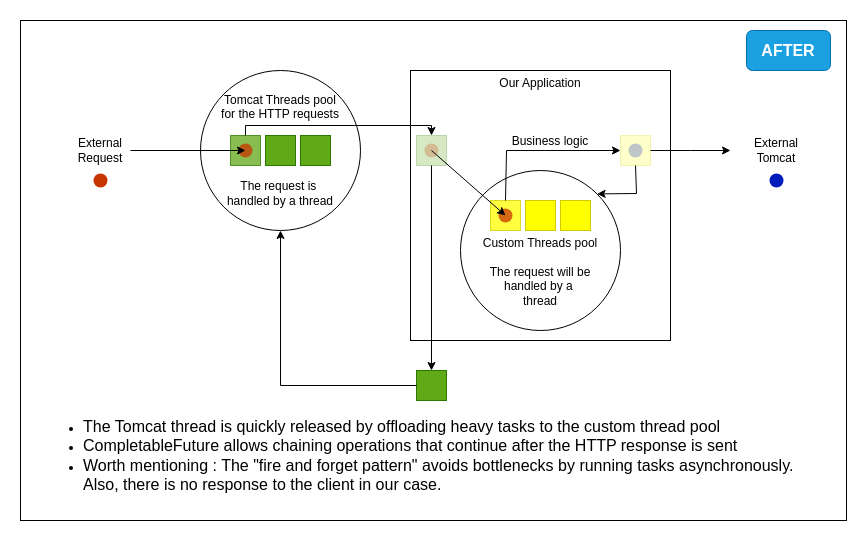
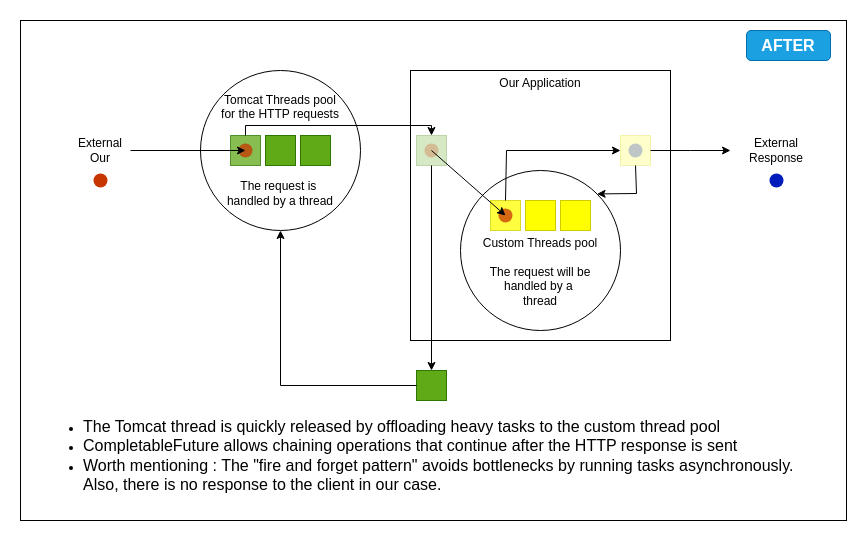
node "AFTER": size 84x40 -> 84x30
node "Business logic": removed
node "External Request": label "External Request" -> "External Our"
node "External Tomcat": label "External Tomcat" -> "External Response"
